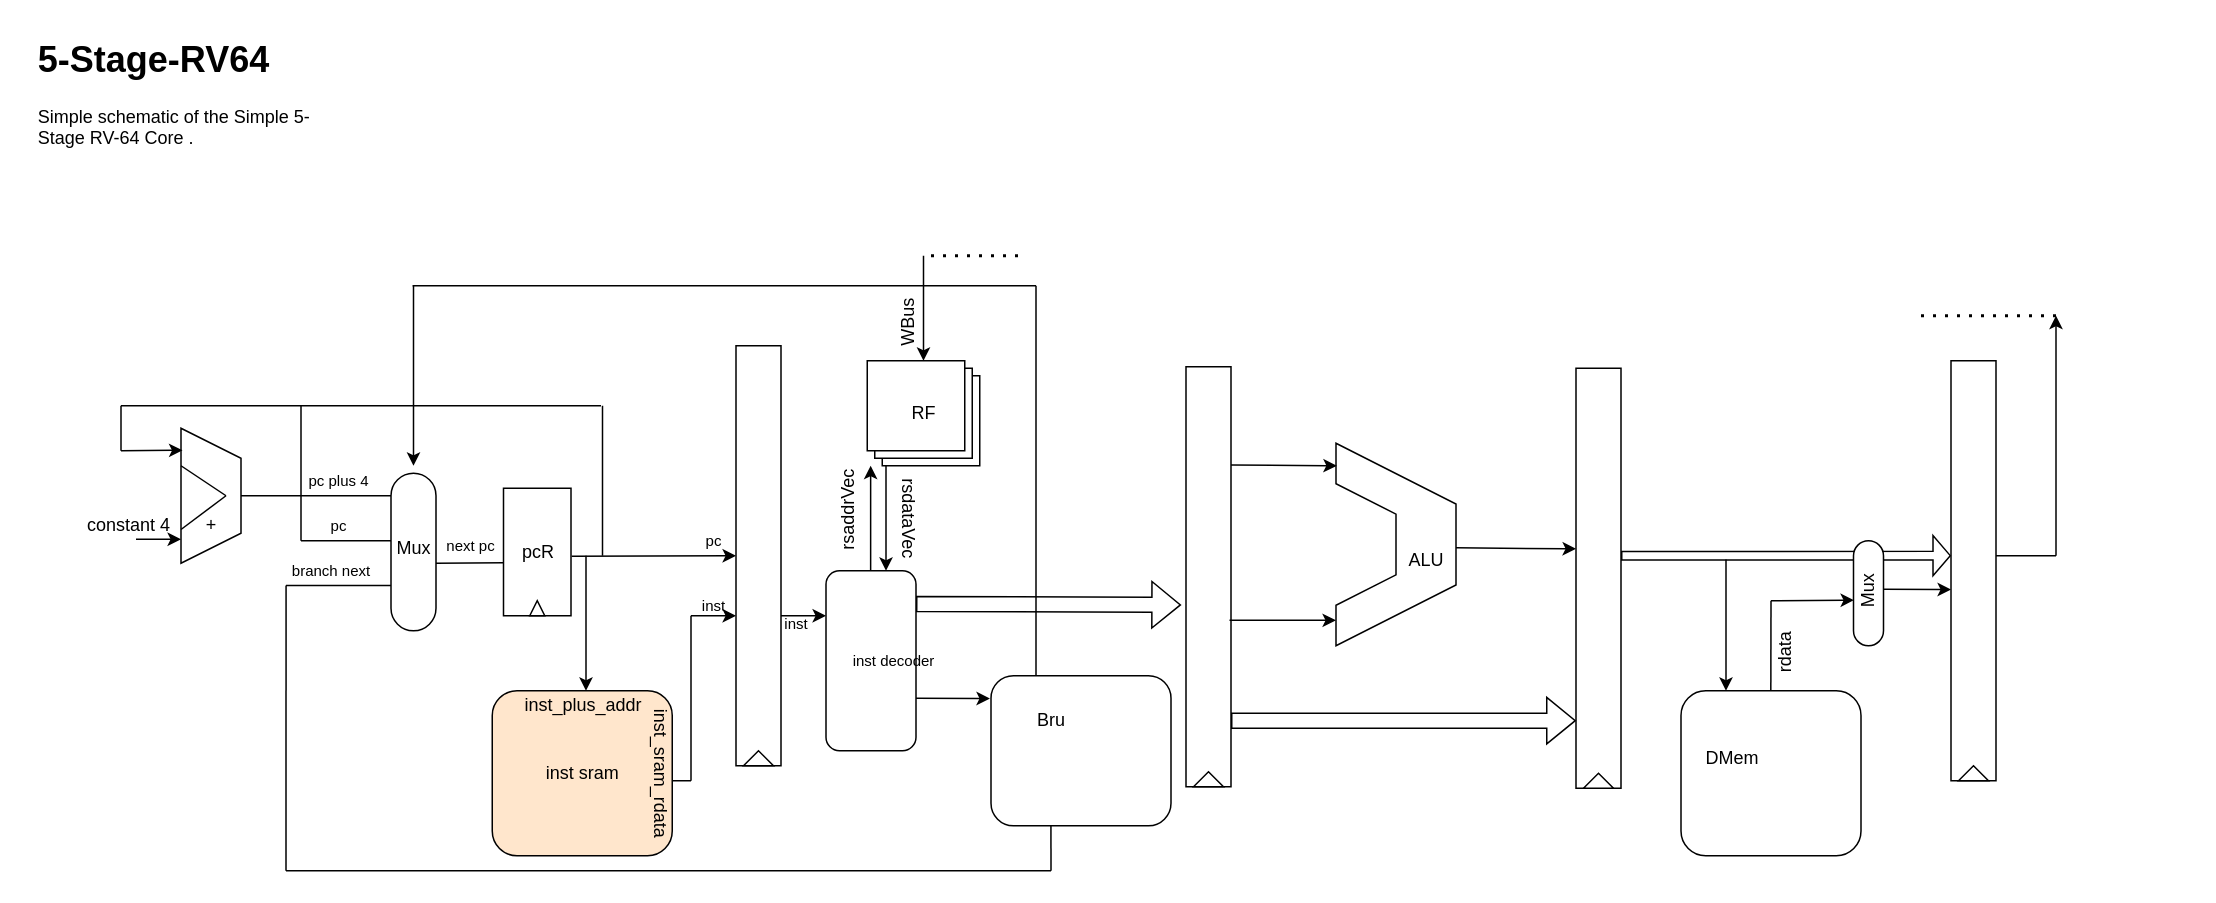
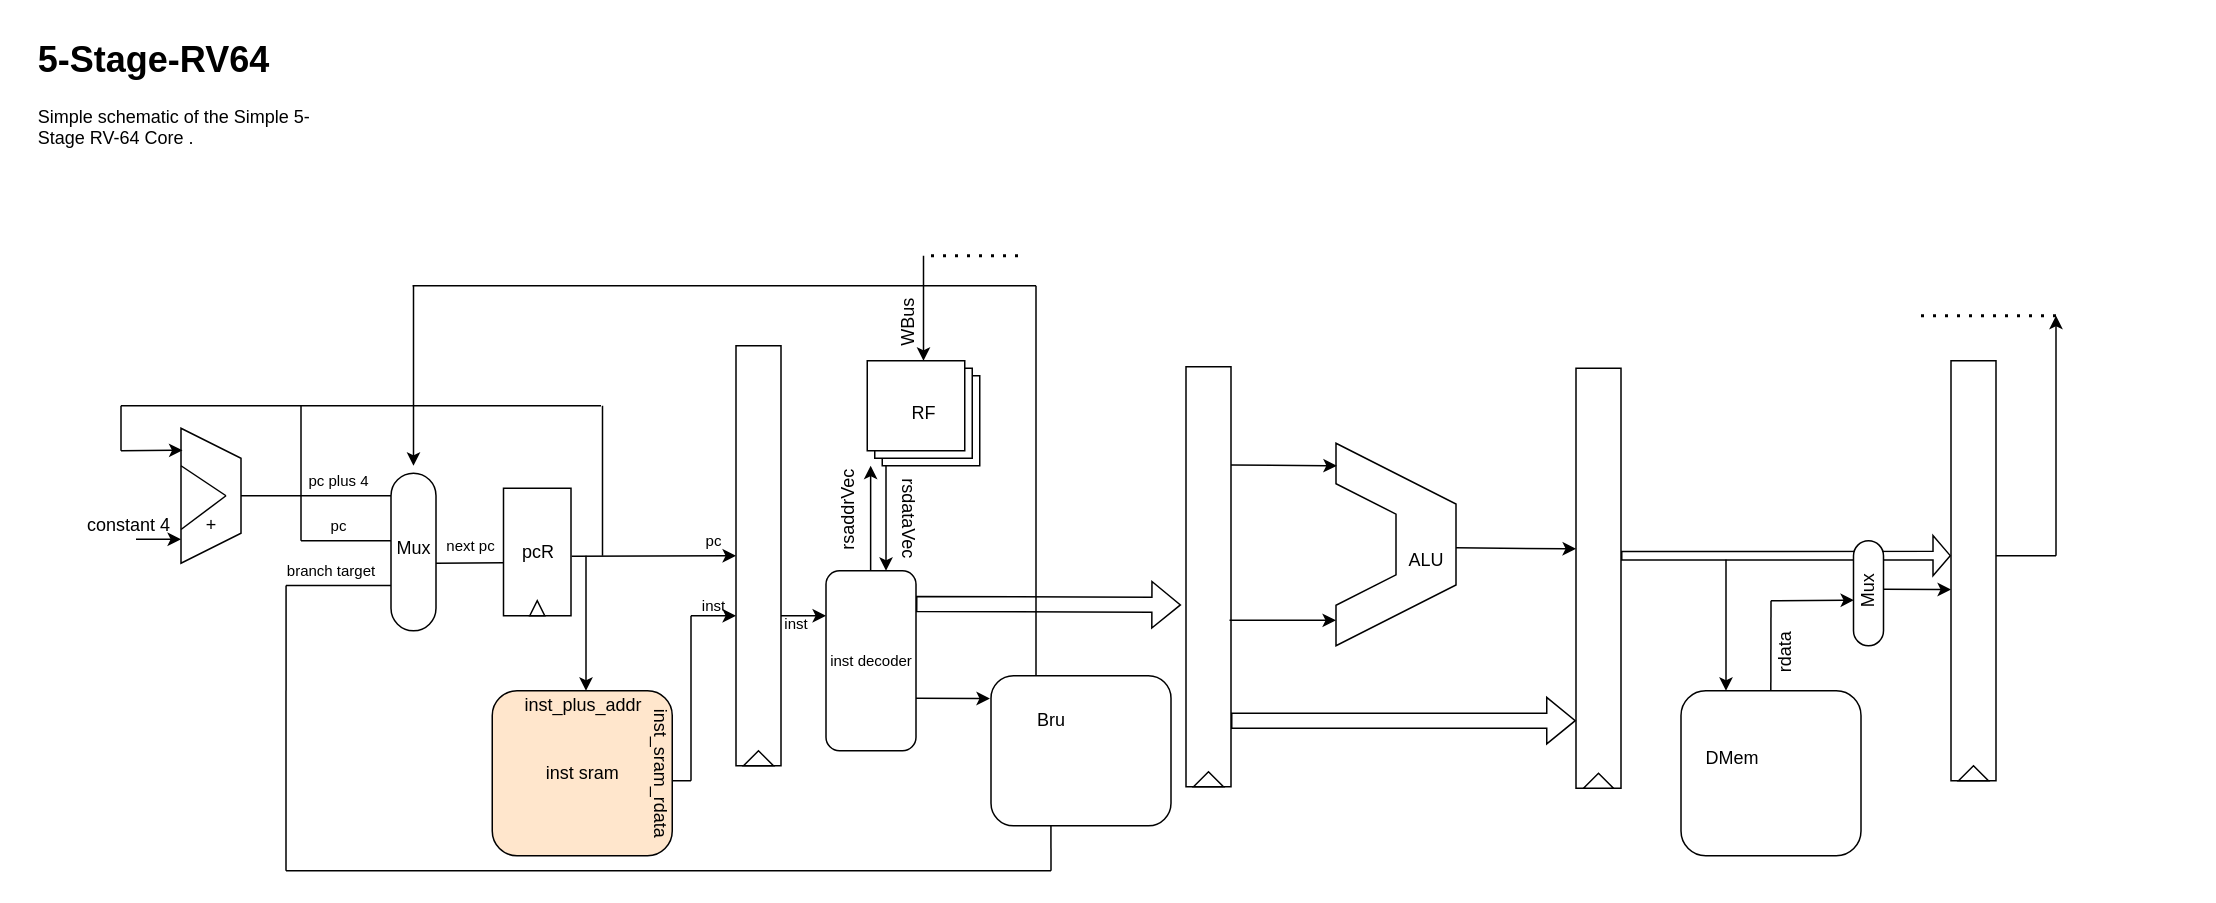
node "branch next": label "branch next" -> "branch target"
node "inst decoder": moved (893, 661) -> (871, 661)
